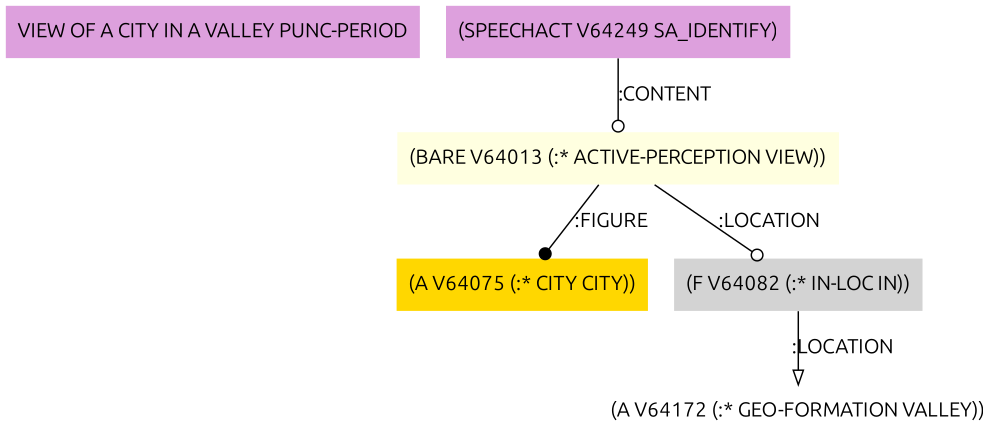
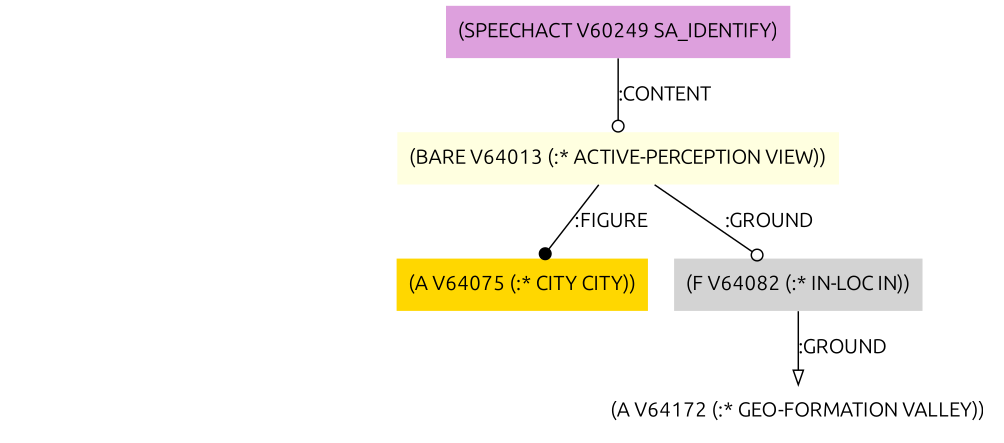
node "VIEW OF A CITY IN A VALLEY PUNC-PERIOD": removed
node "(SPEECHACT V64249 SA_IDENTIFY)": label "(SPEECHACT V64249 SA_IDENTIFY)" -> "(SPEECHACT V60249 SA_IDENTIFY)"
edge "(BARE V64013 (:* ACTIVE-PERCEPTION VIEW))" -> "(F V64082 (:* IN-LOC IN))": label ":LOCATION" -> ":GROUND"
edge "(F V64082 (:* IN-LOC IN))" -> "(A V64172 (:* GEO-FORMATION VALLEY))": label ":LOCATION" -> ":GROUND"
